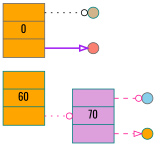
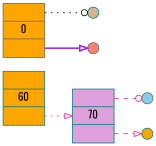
edge "60" -> "70": arrowhead odot -> onormal
